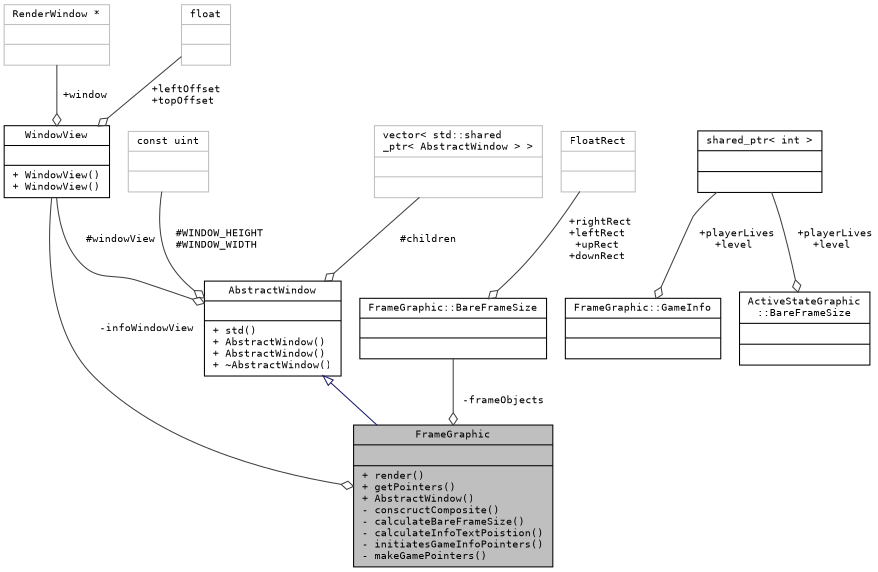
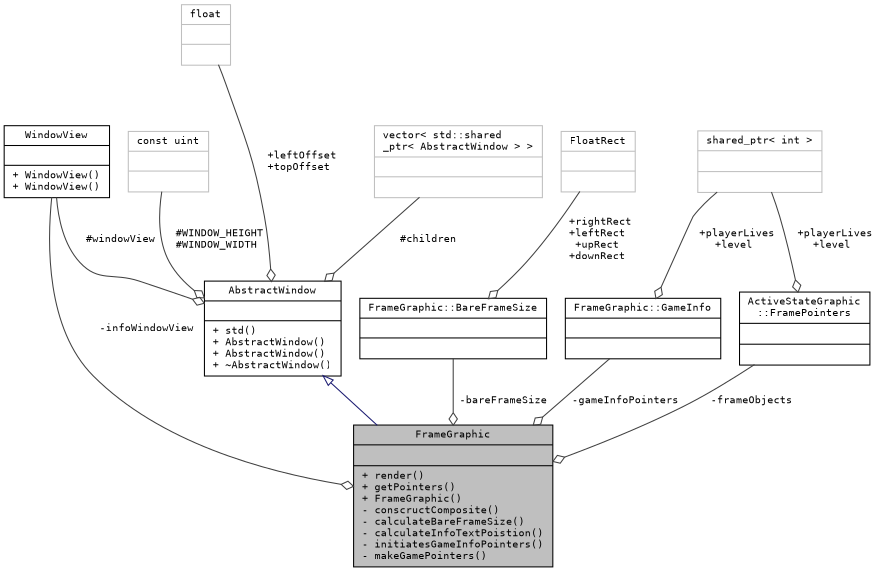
node "RenderWindow *": removed
edge "float" -> "WindowView": now "float" -> "AbstractWindow"
node "shared_ptr< int >": color black -> grey75
node "ActiveStateGraphic": text "::BareFrameSize" -> "::FramePointers"
edge "FrameGraphic::GameInfo" -> "FrameGraphic": added, label "-gameInfoPointers"
edge "FrameGraphic::BareFrameSize" -> "FrameGraphic": label " -frameObjects" -> " -bareFrameSize"
edge "ActiveStateGraphic" -> "FrameGraphic": added, label "-frameObjects"
node "FrameGraphic": text "+ AbstractWindow()" -> "+ FrameGraphic()"
